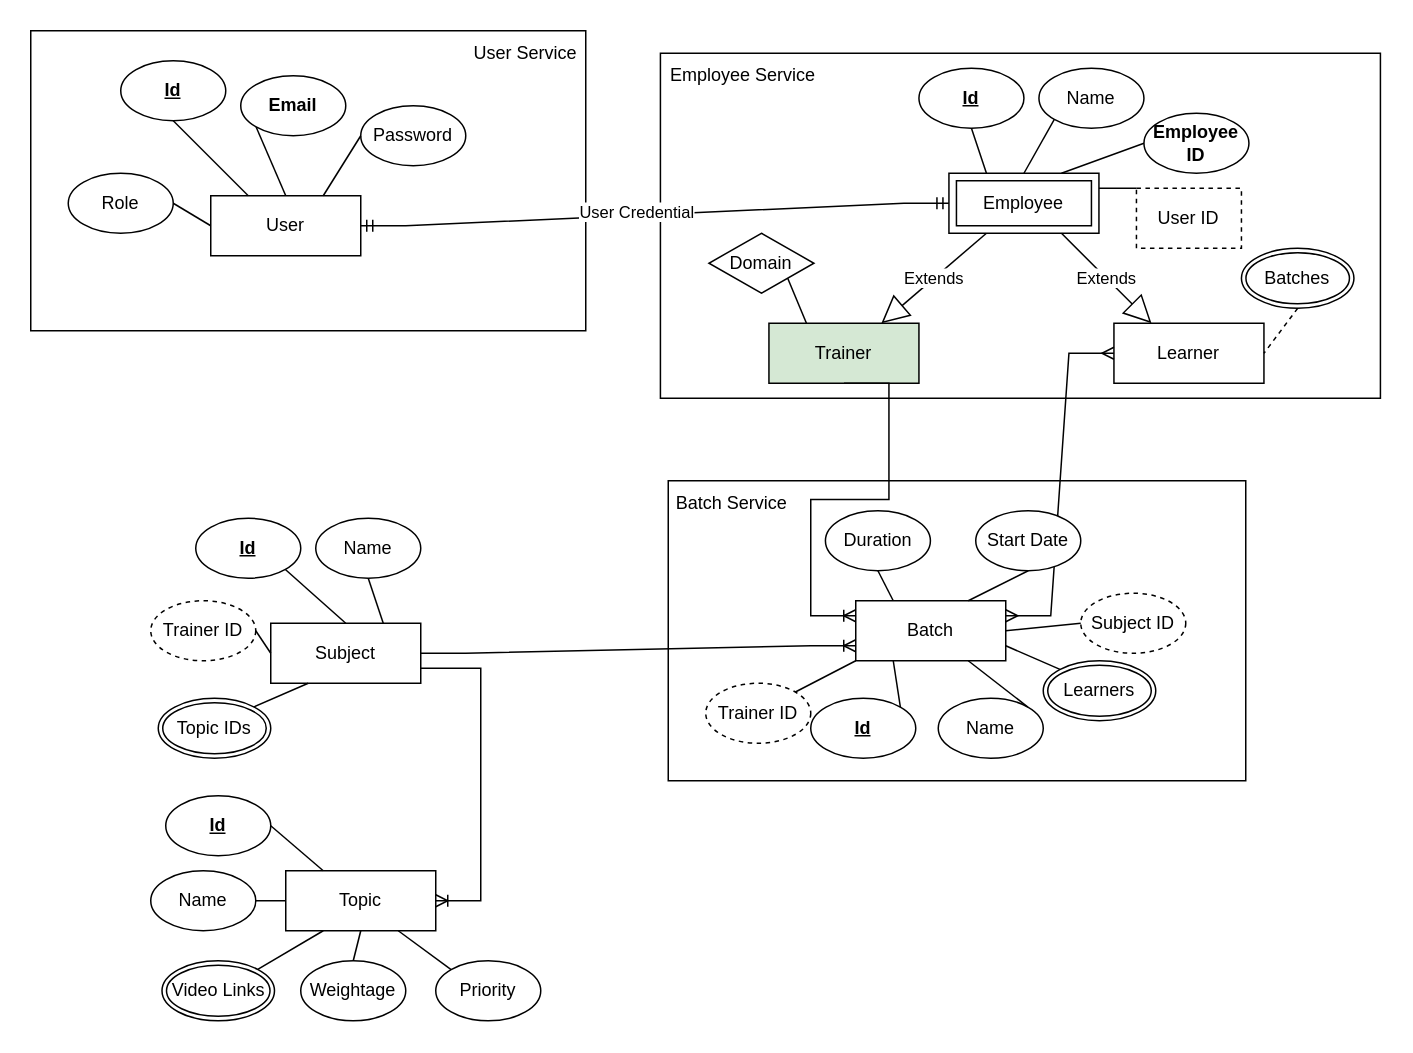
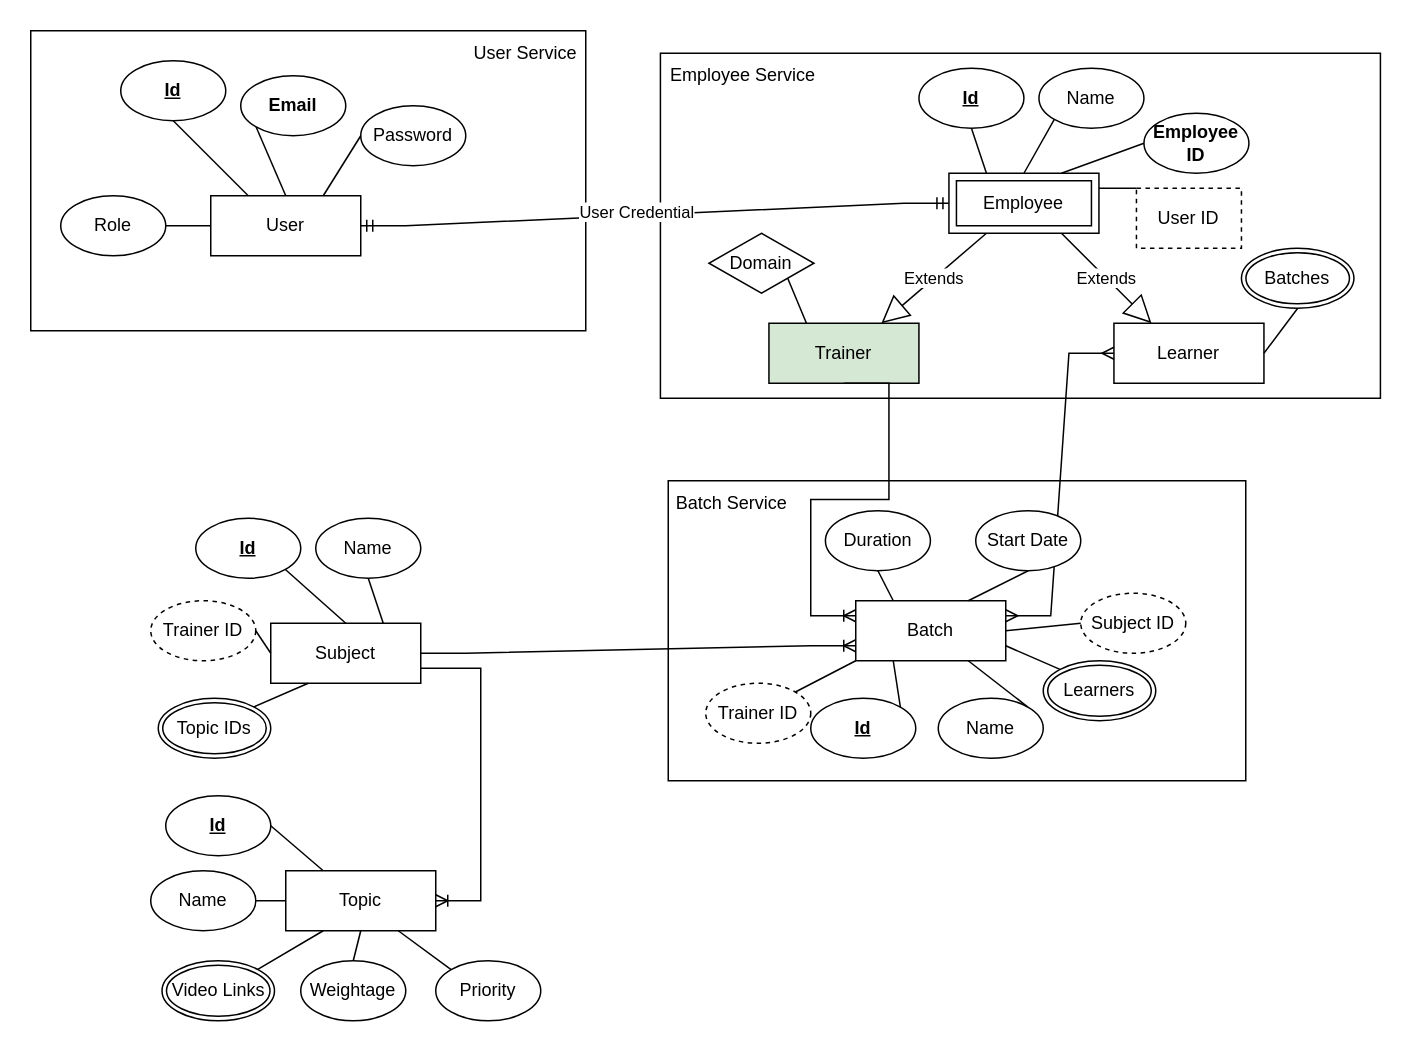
node "Role": moved (121, 203) -> (113, 226)
edge "Batches" -- "Learner": style dashed -> solid
